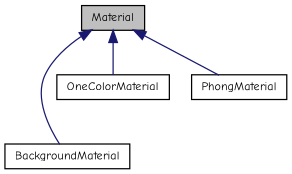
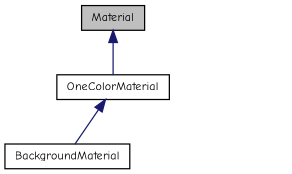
edge "BackgroundMaterial" -> "Material": now "BackgroundMaterial" -> "OneColorMaterial"
node "PhongMaterial": removed
